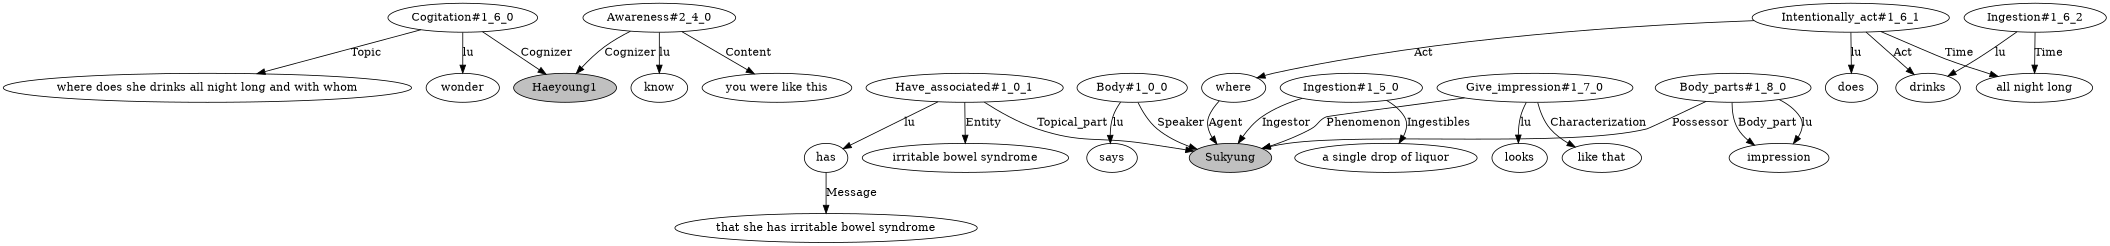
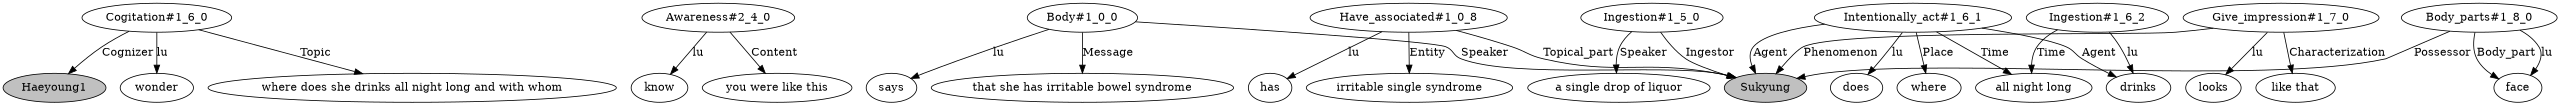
edge "Awareness#2_4_0" -> "Haeyoung1": removed, label "Cognizer"
edge "Intentionally_act#1_6_1" -> "where": label "Act" -> "Place"
edge "Intentionally_act#1_6_1" -> "drinks": label "Act" -> "Agent"
node "Have_associated#1_0_1": label "Have_associated#1_0_1" -> "Have_associated#1_0_8"
edge "where" -> "Sukyung": now "Intentionally_act#1_6_1" -> "Sukyung"
edge "Ingestion#1_5_0" -> "a single drop of liquor": label "Ingestibles" -> "Speaker"
node "irritable bowel syndrome": label "irritable bowel syndrome" -> "irritable single syndrome"
node "impression": label "impression" -> "face"
edge "has" -> "that she has irritable bowel syndrome": now "Body#1_0_0" -> "that she has irritable bowel syndrome"
